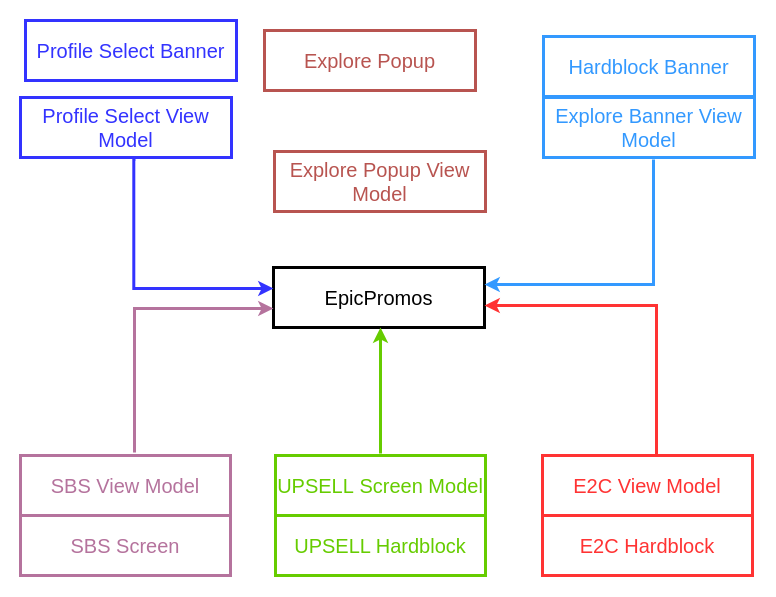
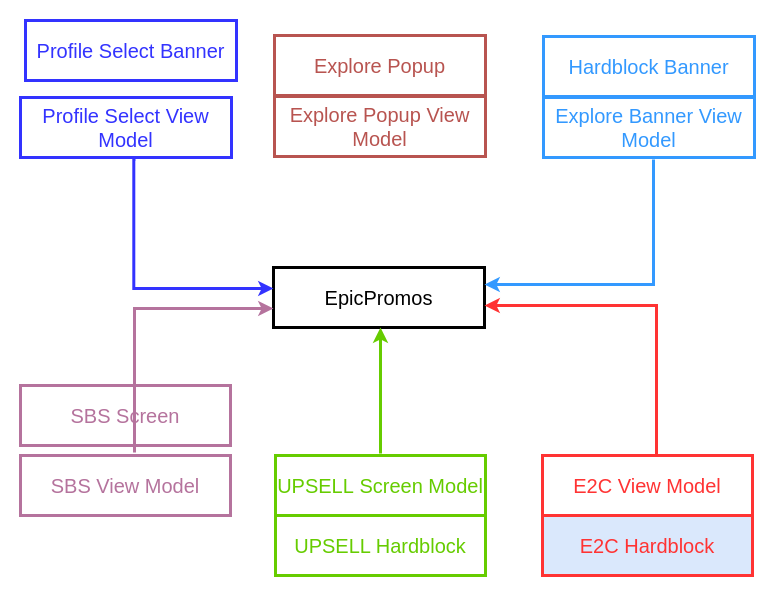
node "Explore Popup": moved (370, 61) -> (380, 66)
node "Explore Popup View Model": moved (380, 182) -> (380, 127)
node "SBS Screen": moved (126, 546) -> (126, 416)
node "E2C Hardblock": fillcolor #ffffff -> #dae8fc
